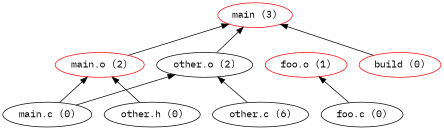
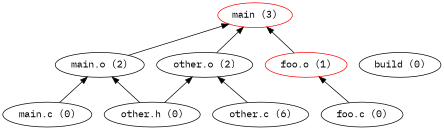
edge "build (0)" -> "main (3)": now "foo.o (1)" -> "main (3)"
node "main.o (2)": color #ff0000 -> #000000
node "build (0)": color #ff0000 -> #000000
edge "main.c (0)" -> "other.o (2)": now "other.h (0)" -> "other.o (2)"
